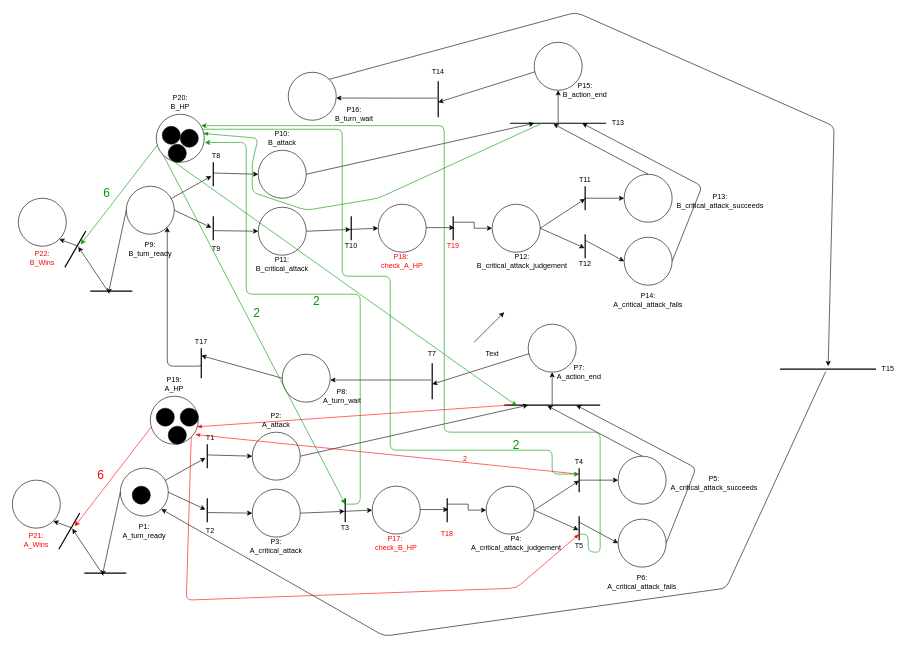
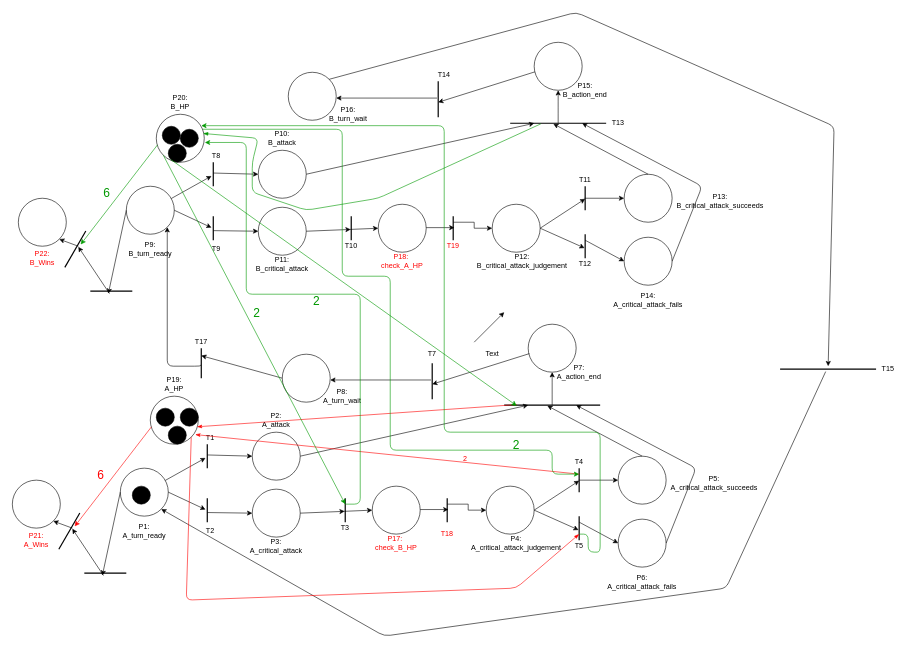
node "T14": moved (438, 72) -> (444, 75)
node "P16: B_turn_wait": moved (354, 114) -> (348, 114)
